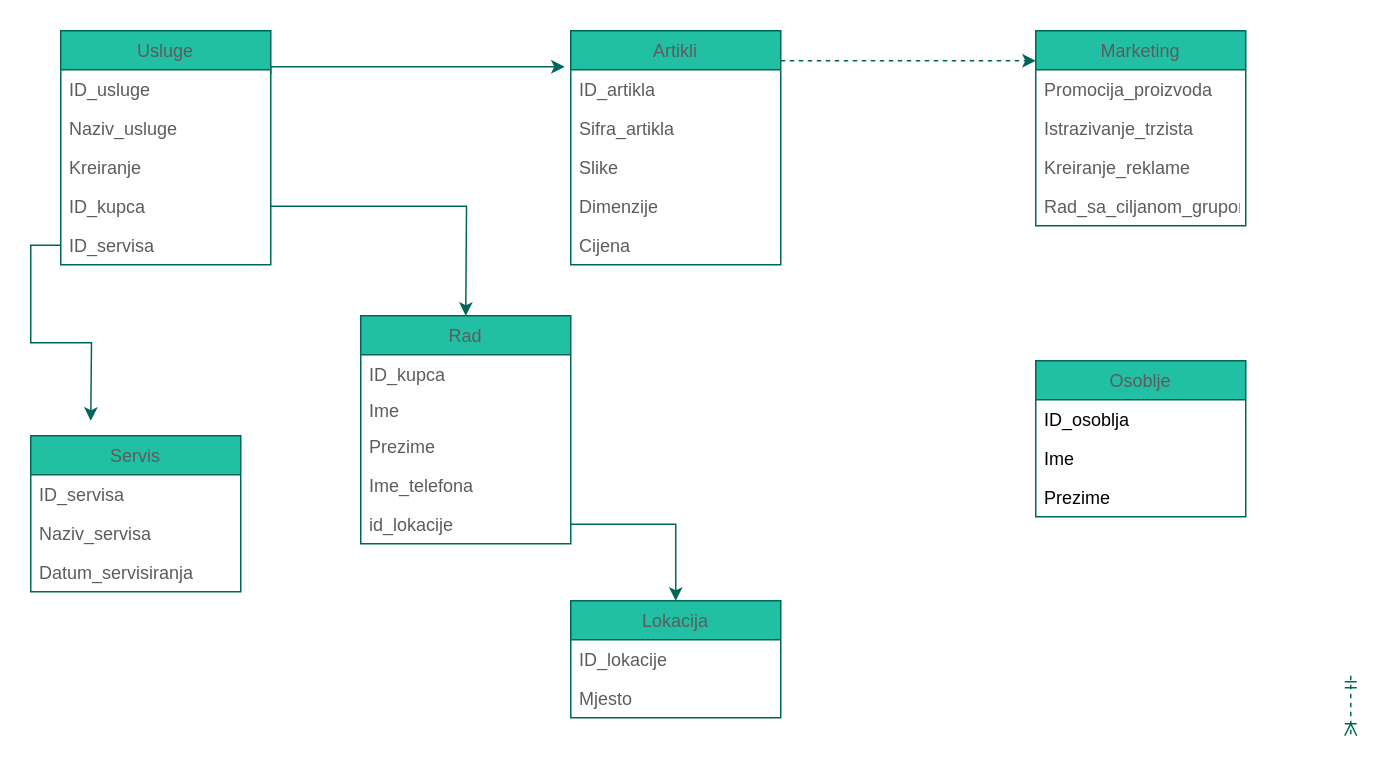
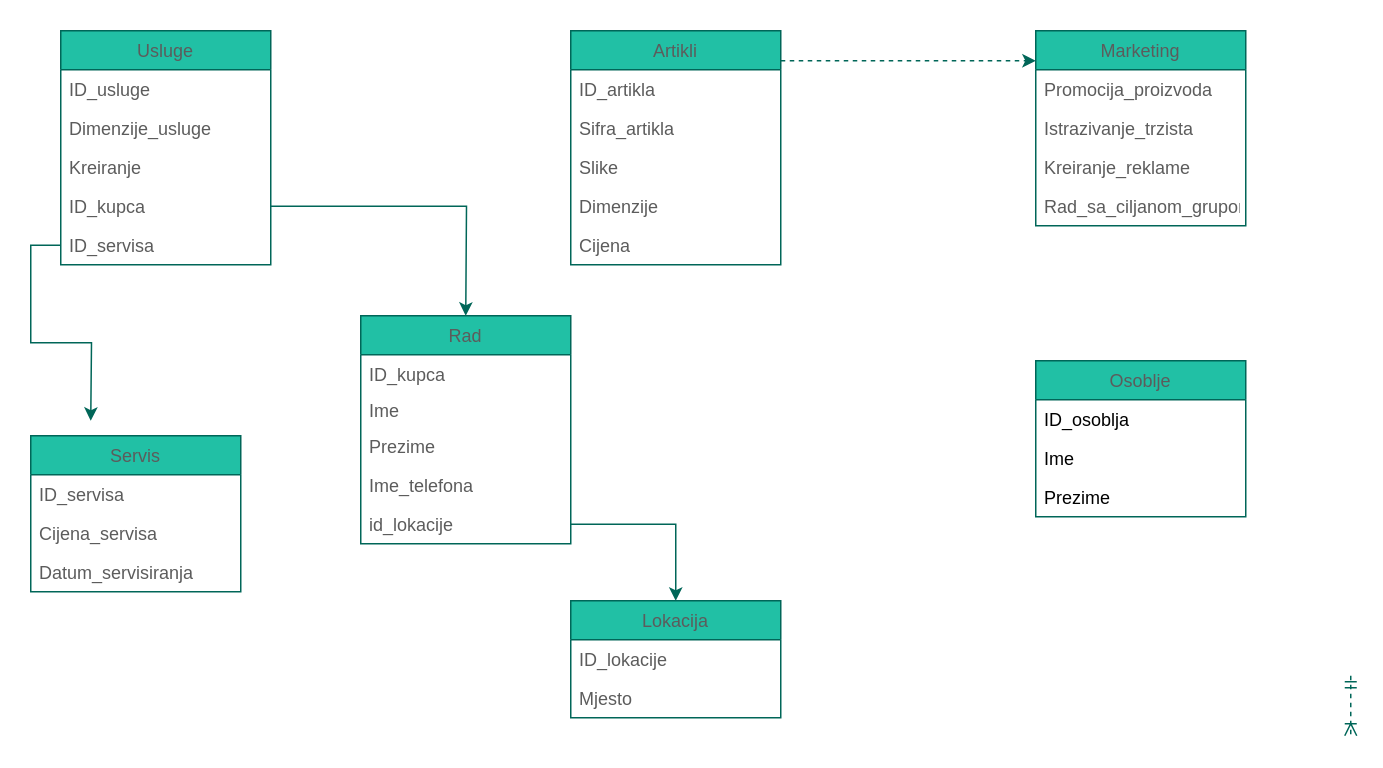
edge "Usluge" -> "ID_artikla": removed
node "Naziv_usluge": label "Naziv_usluge" -> "Dimenzije_usluge"
node "Naziv_servisa": label "Naziv_servisa" -> "Cijena_servisa"
